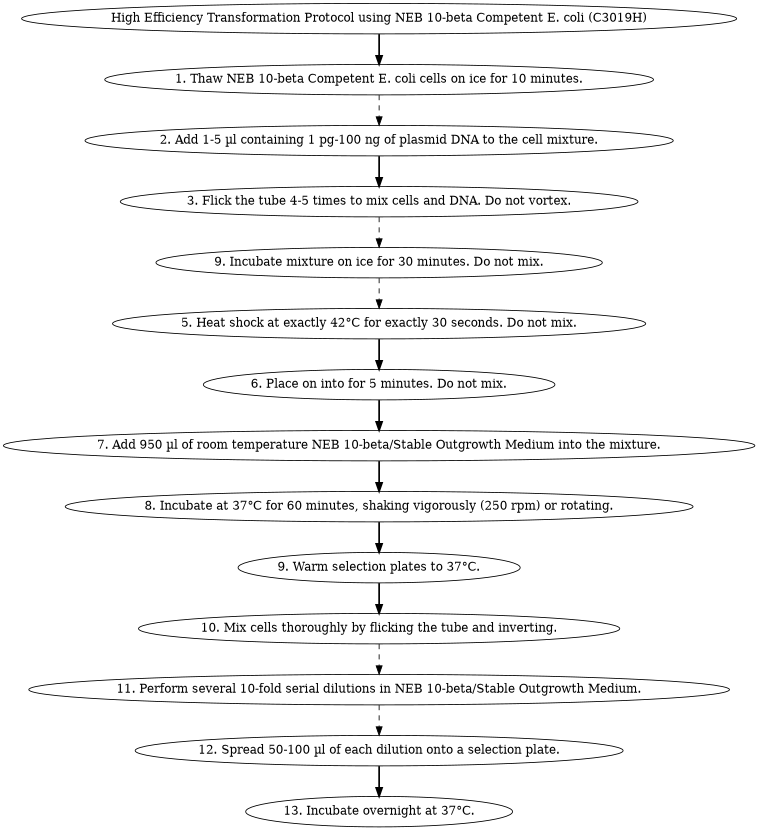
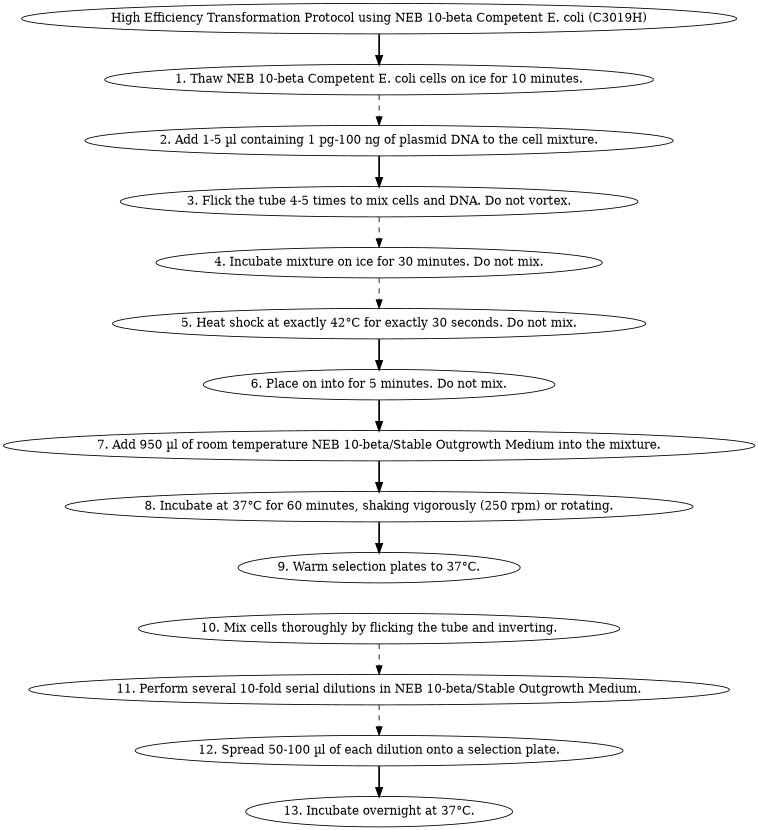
node "9. Incubate mixture on ice for 30 minutes. Do not mix.": label "9. Incubate mixture on ice for 30 minutes. Do not mix." -> "4. Incubate mixture on ice for 30 minutes. Do not mix."
edge "9. Warm selection plates to 37°C." -> "10. Mix cells thoroughly by flicking the tube and inverting.": removed
